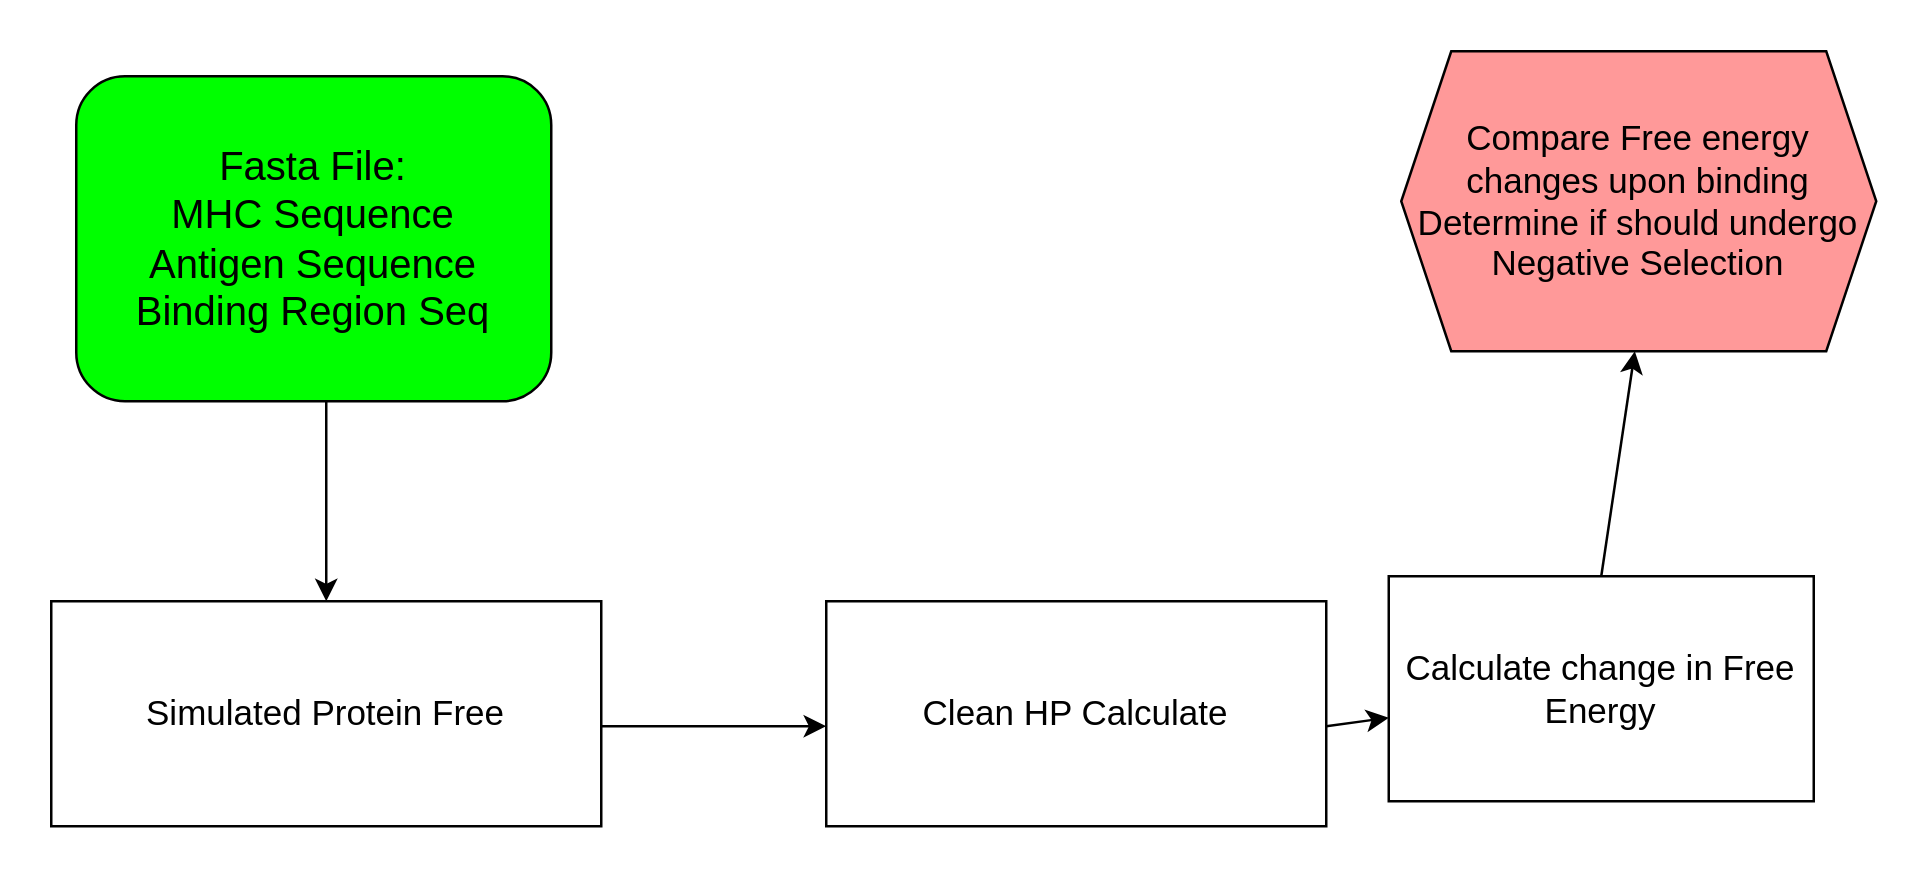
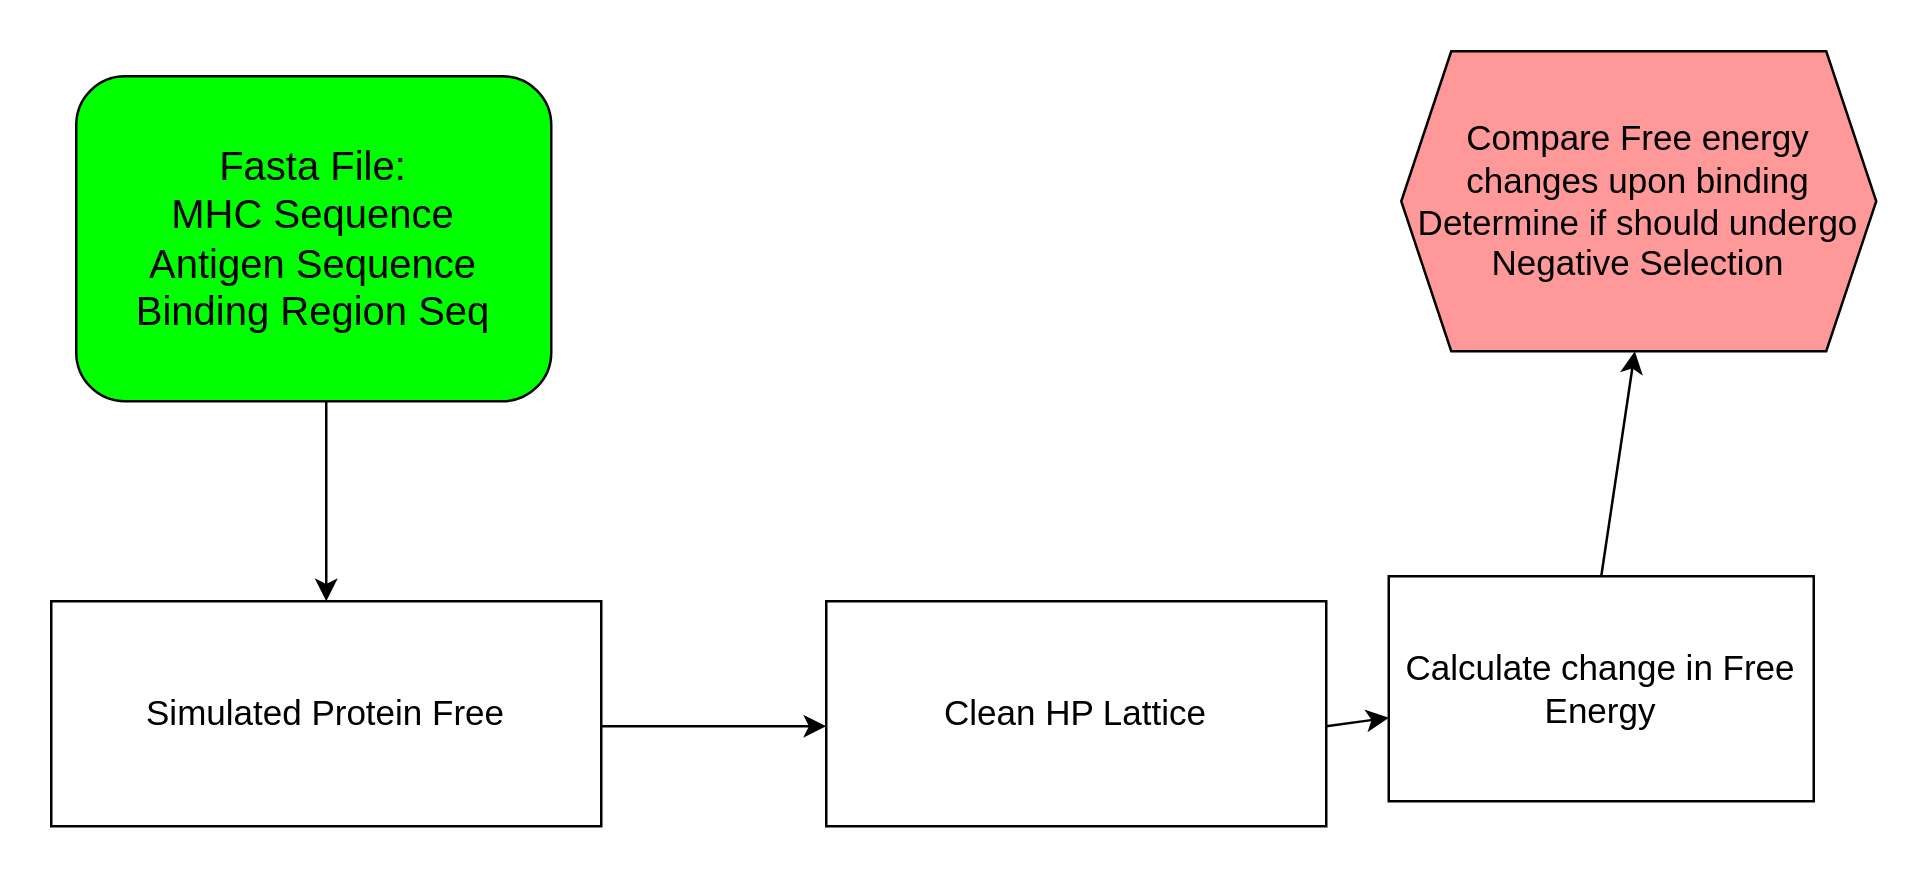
node "Clean HP Calculate": label "Clean HP Calculate" -> "Clean HP Lattice"
